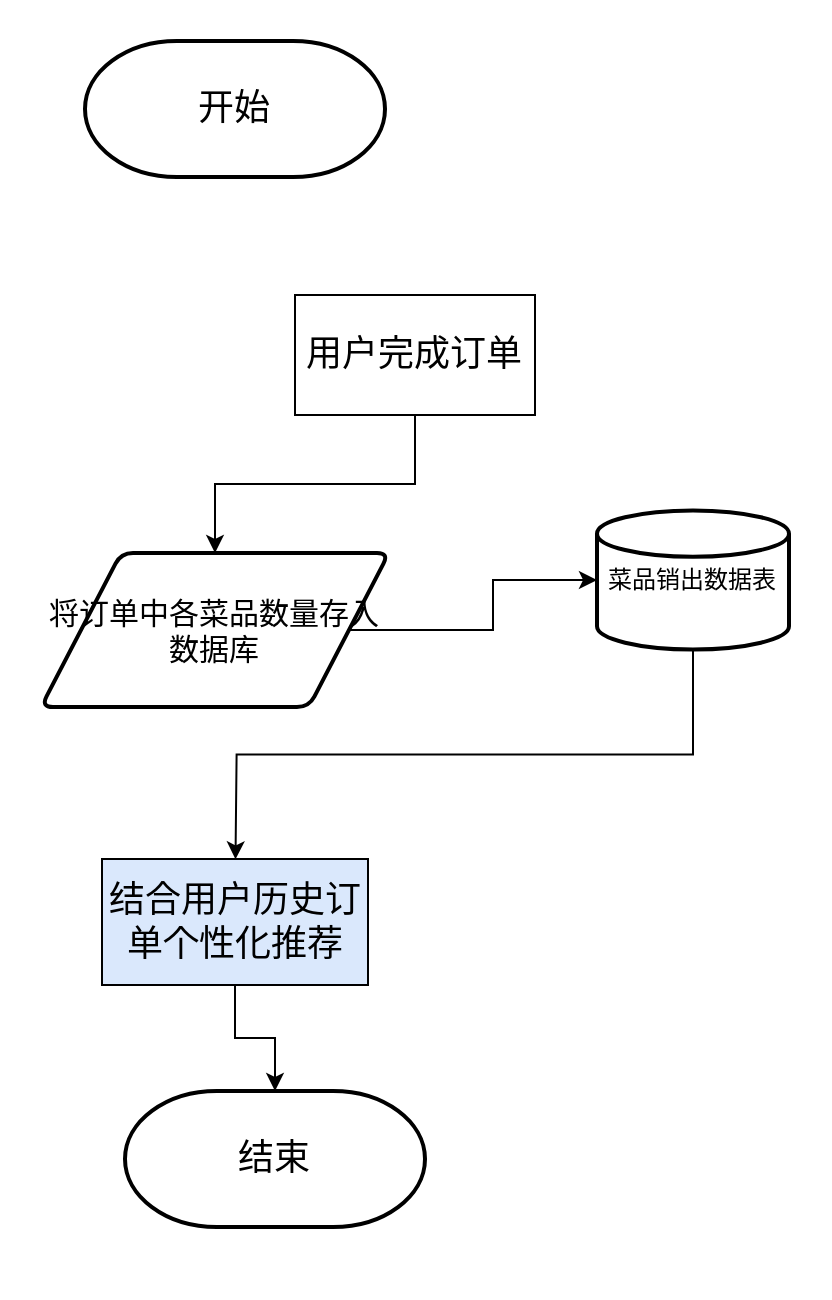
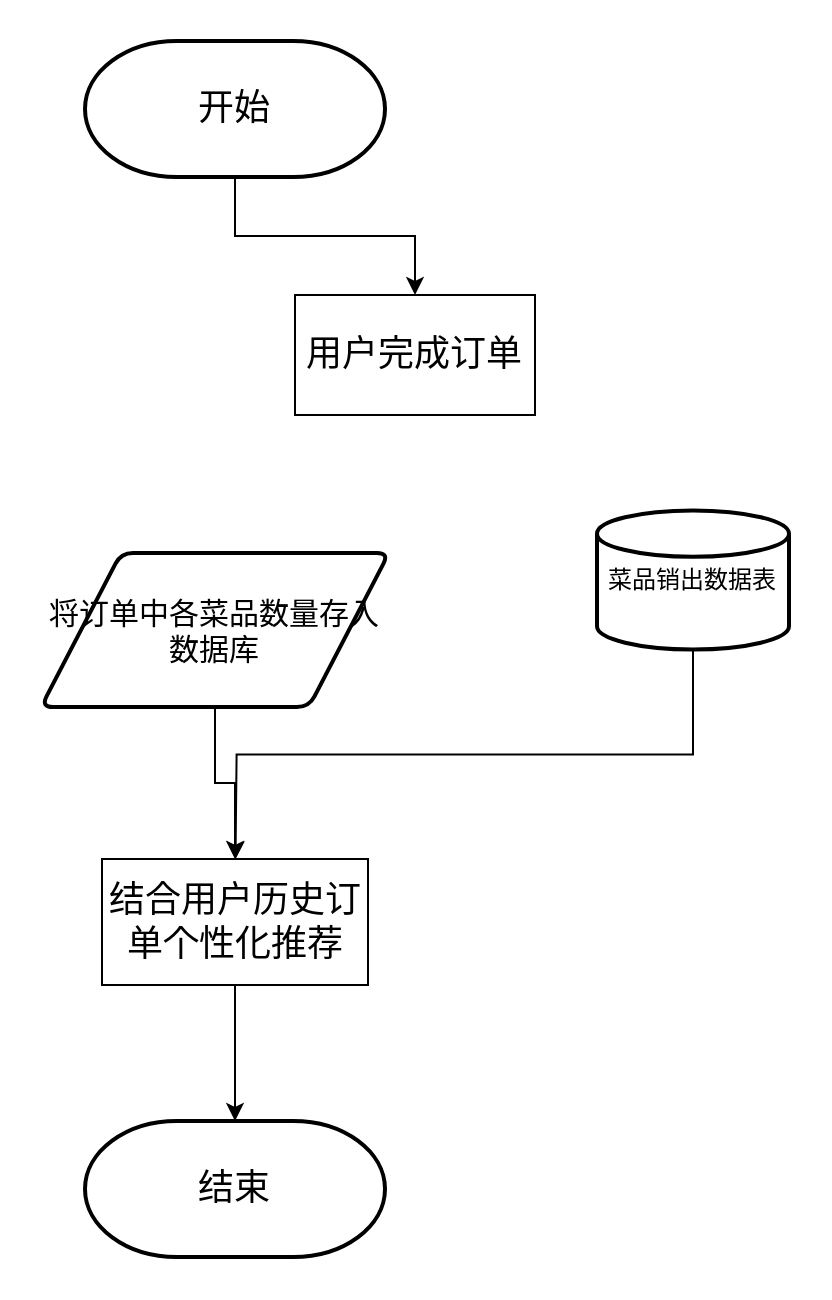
edge "开始" -> "用户完成订单": added
edge "用户完成订单" -> "将订单中各菜品数量存入数据库": removed
edge "将订单中各菜品数量存入数据库" -> "菜品销出数据表": removed
edge "将订单中各菜品数量存入数据库" -> "结合用户历史订单个性化推荐": added
node "结合用户历史订单个性化推荐": fillcolor #dae8fc -> #ffffff
node "结束": moved (275, 1159) -> (235, 1189)
